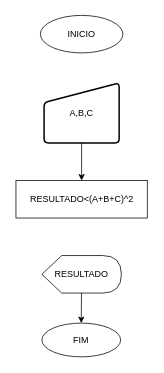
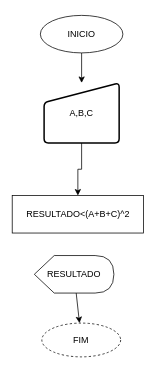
edge "INICIO" -> "A,B,C": added
node "RESULTADO<(A+B+C)^2": moved (81, 199) -> (78, 214)
node "RESULTADO": moved (81, 274) -> (74, 274)
node "FIM": style solid -> dashed
